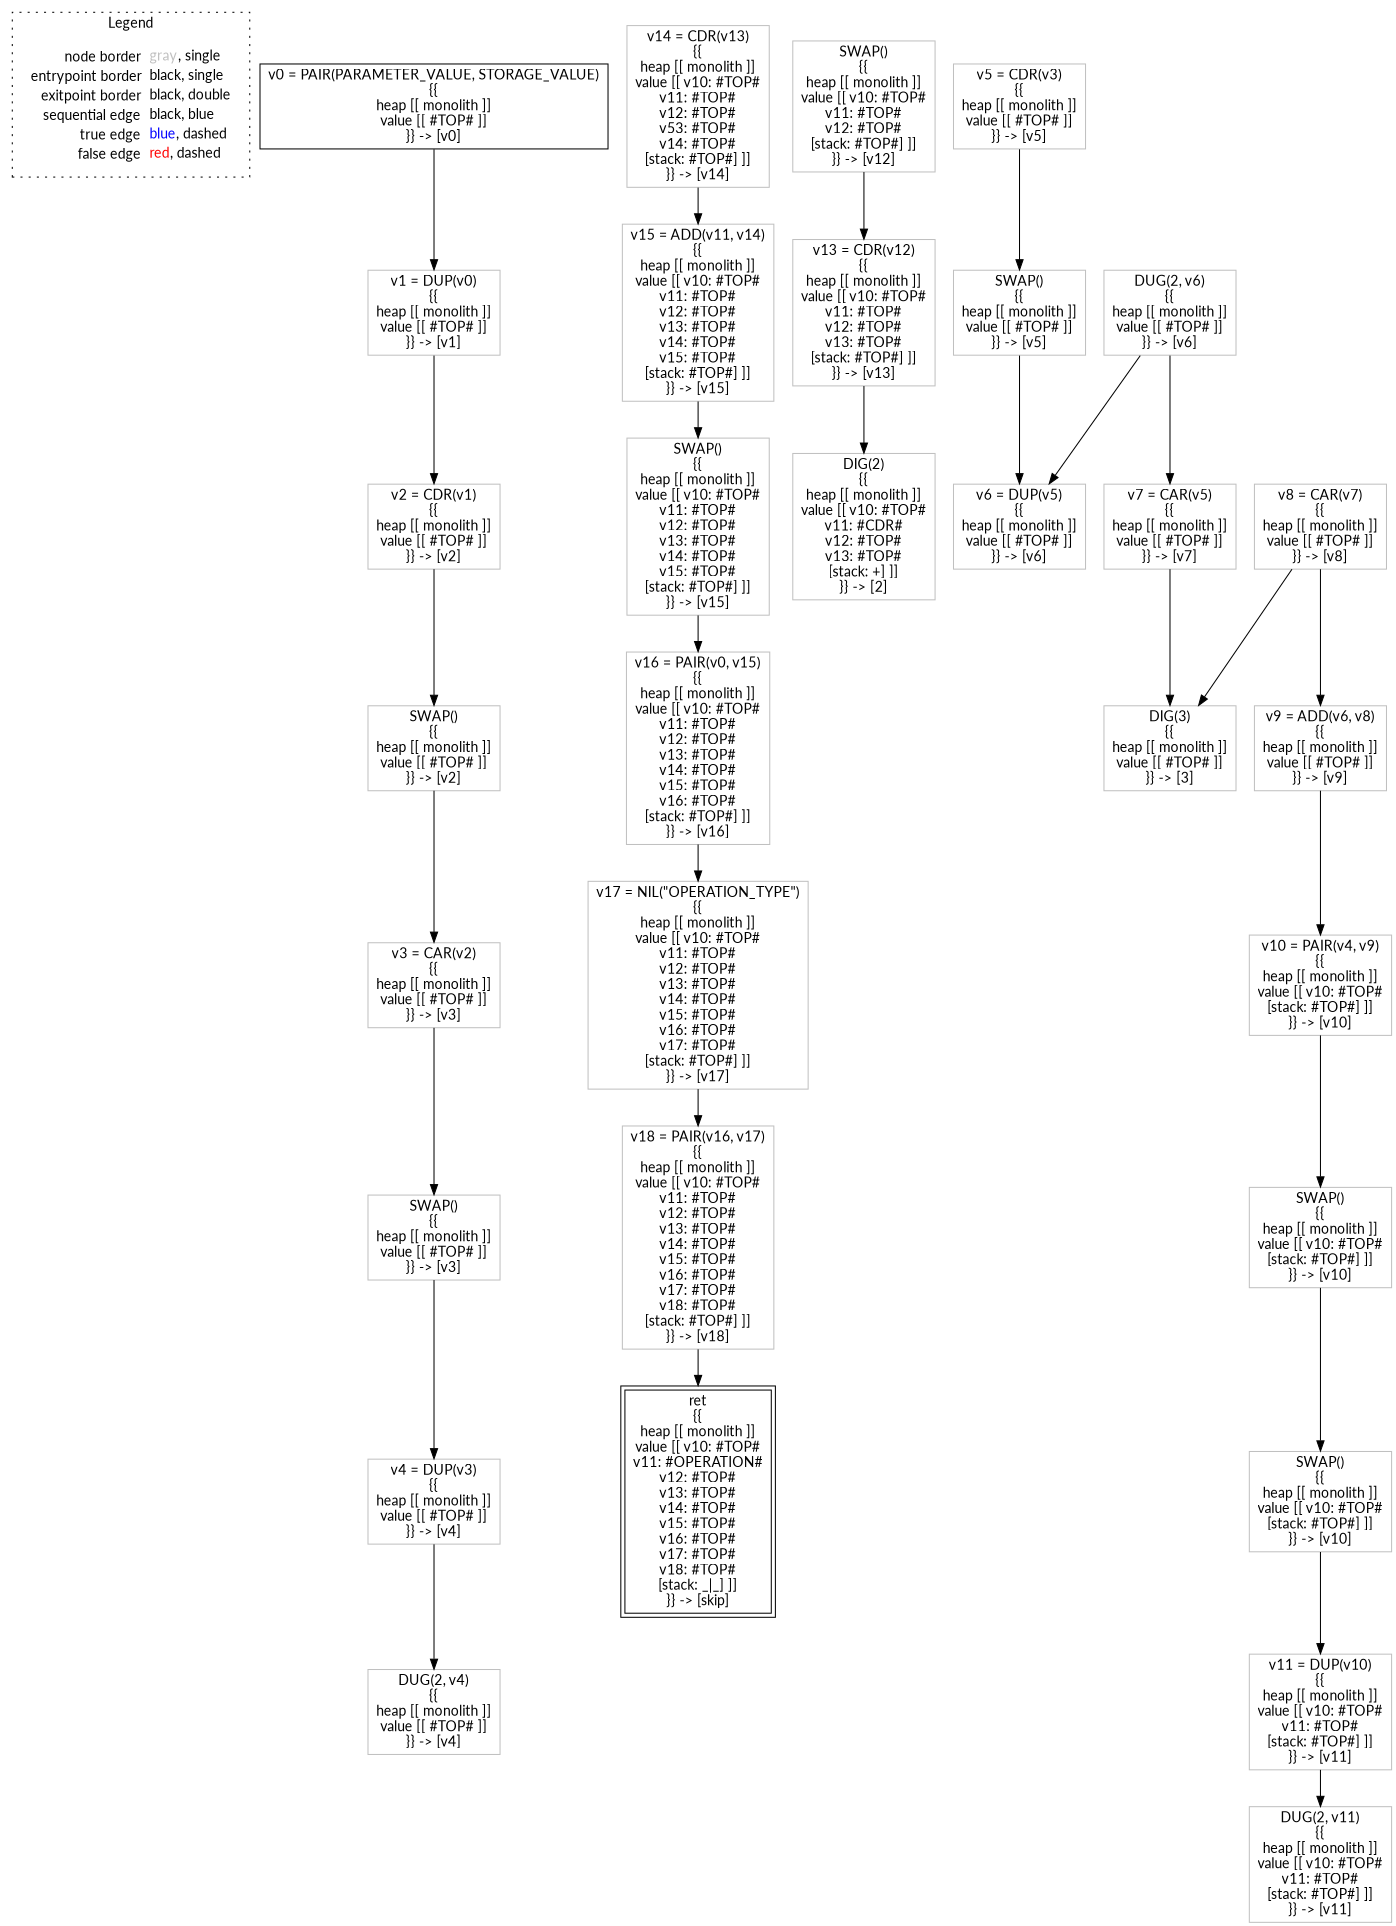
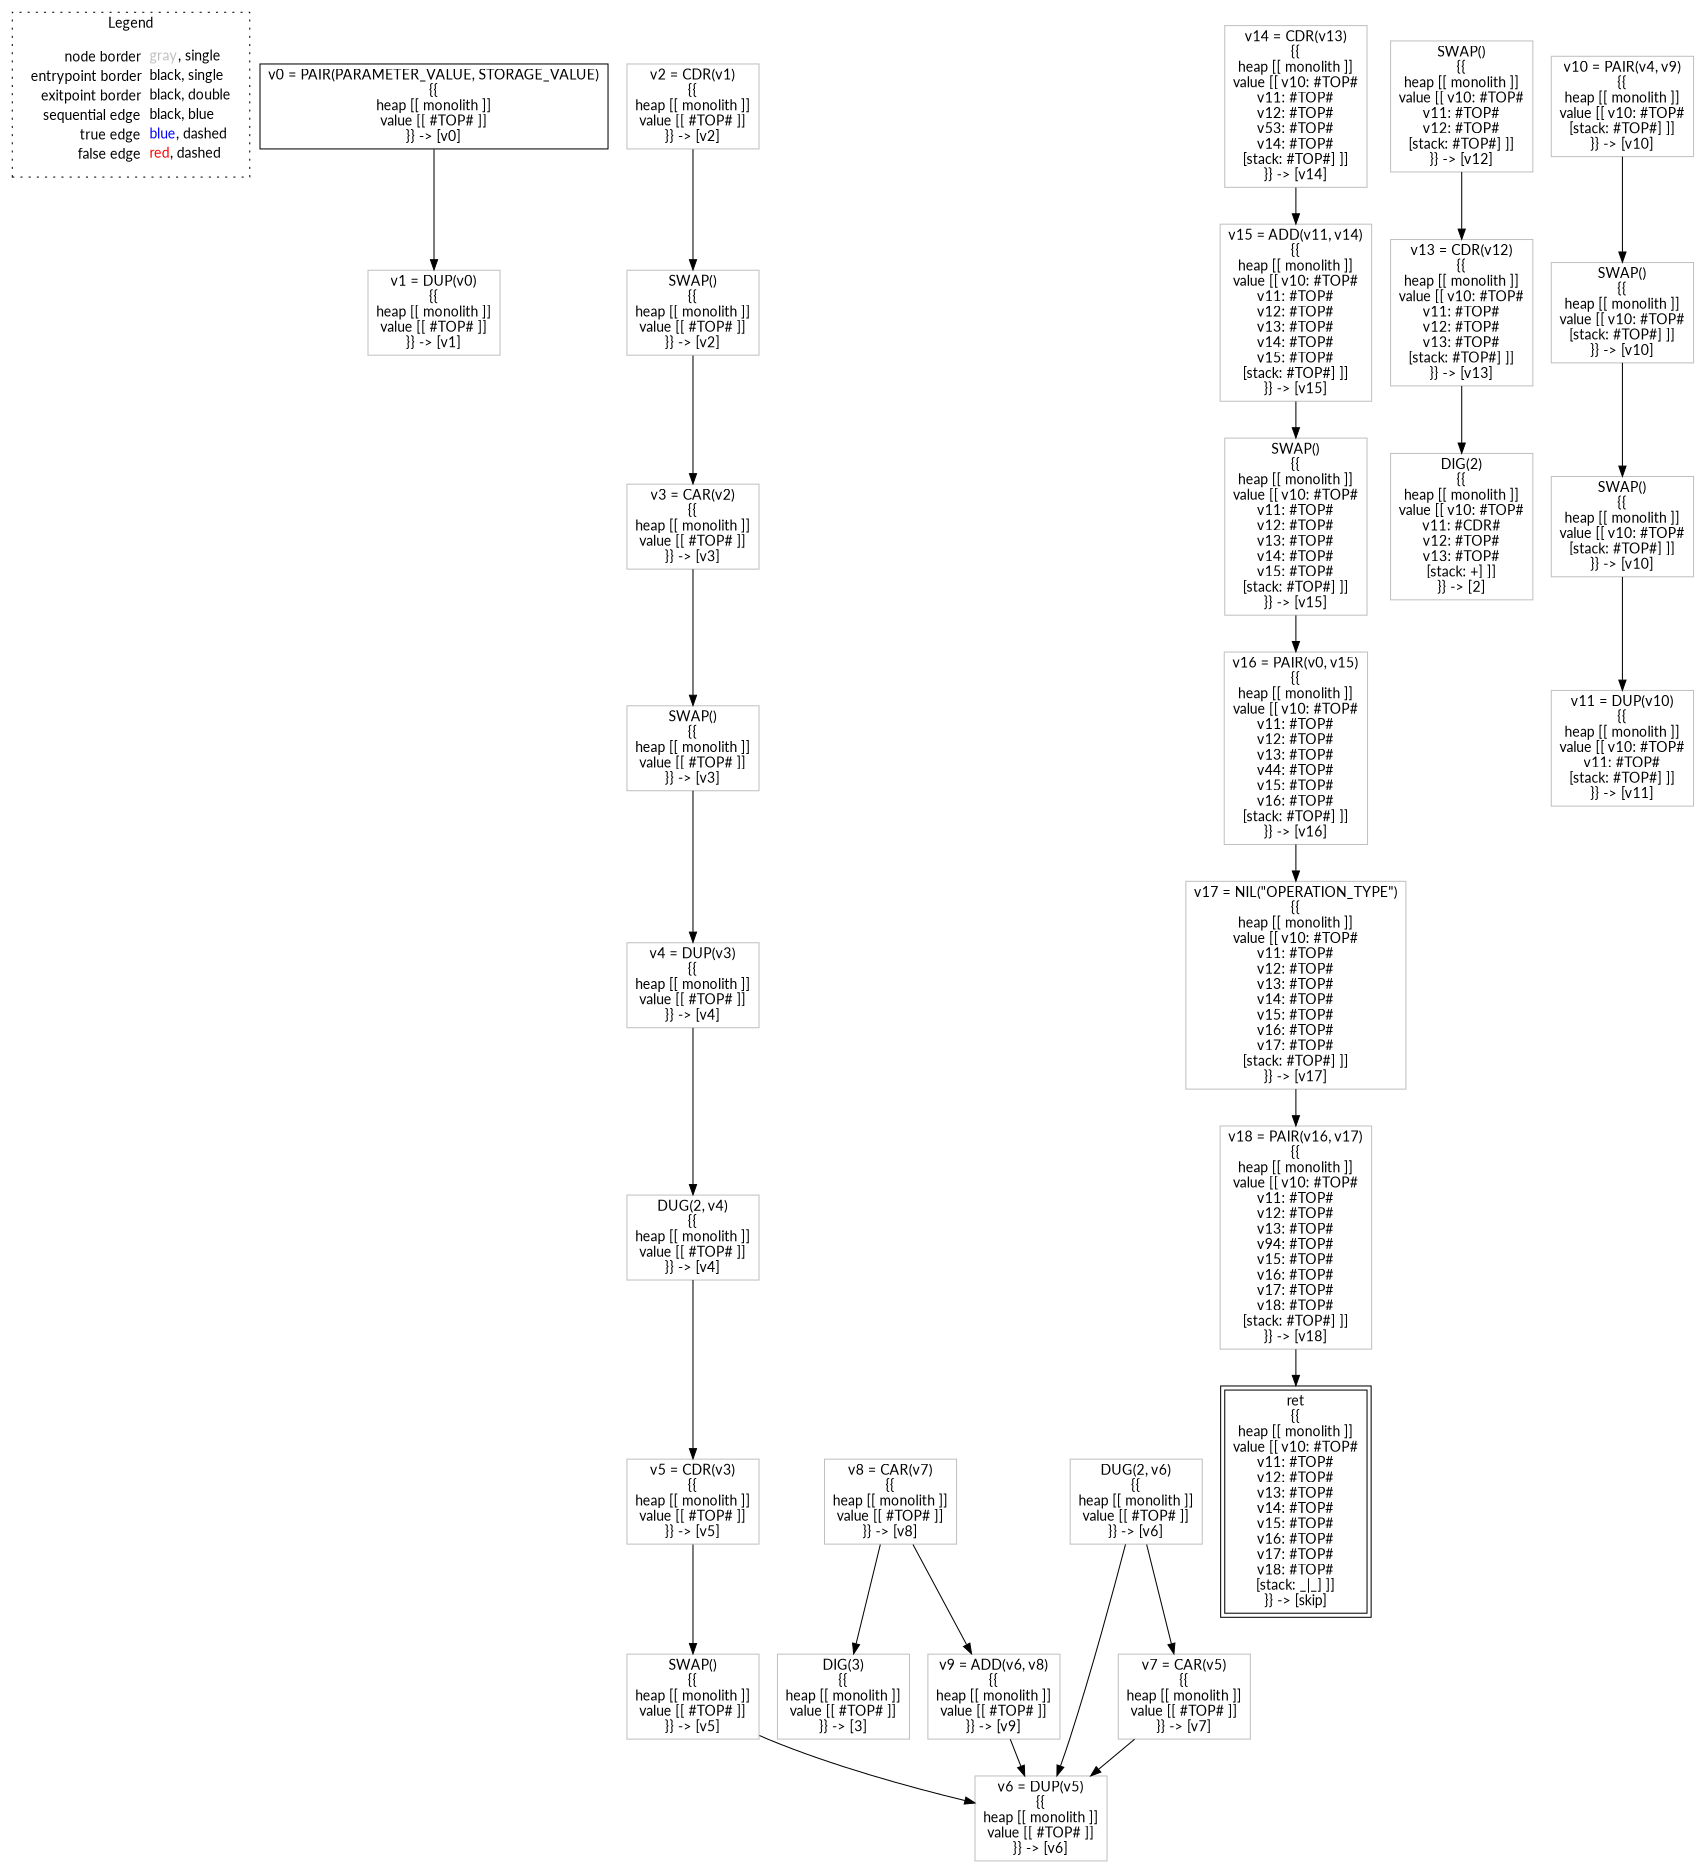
edge "v1 = DUP(v0)" -> "v2 = CDR(v1)": removed
edge "v7 = CAR(v5)" -> "DIG(3)": now "v7 = CAR(v5)" -> "v6 = DUP(v5)"
node "v16 = PAIR(v0, v15)": text "v14: #TOP#" -> "v44: #TOP#"
edge "v9 = ADD(v6, v8)" -> "v10 = PAIR(v4, v9)": now "v9 = ADD(v6, v8)" -> "v6 = DUP(v5)"
node "v18 = PAIR(v16, v17)": text "v14: #TOP#" -> "v94: #TOP#"
edge "DUG(2, v4)" -> "v5 = CDR(v3)": added
node "ret": text "v11: #OPERATION#" -> "v11: #TOP#"
node "DUG(2, v11)": removed
